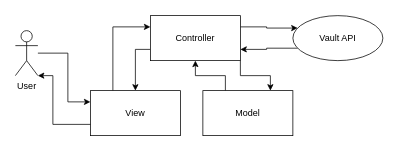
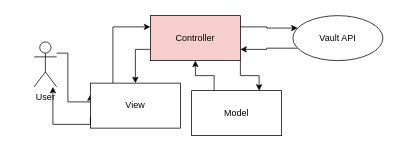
node "Controller": fillcolor #ffffff -> #f8cecc
node "User": moved (27, 53) -> (45, 64)
node "View": moved (135, 113) -> (135, 105)
node "Model": moved (248, 113) -> (237, 113)
